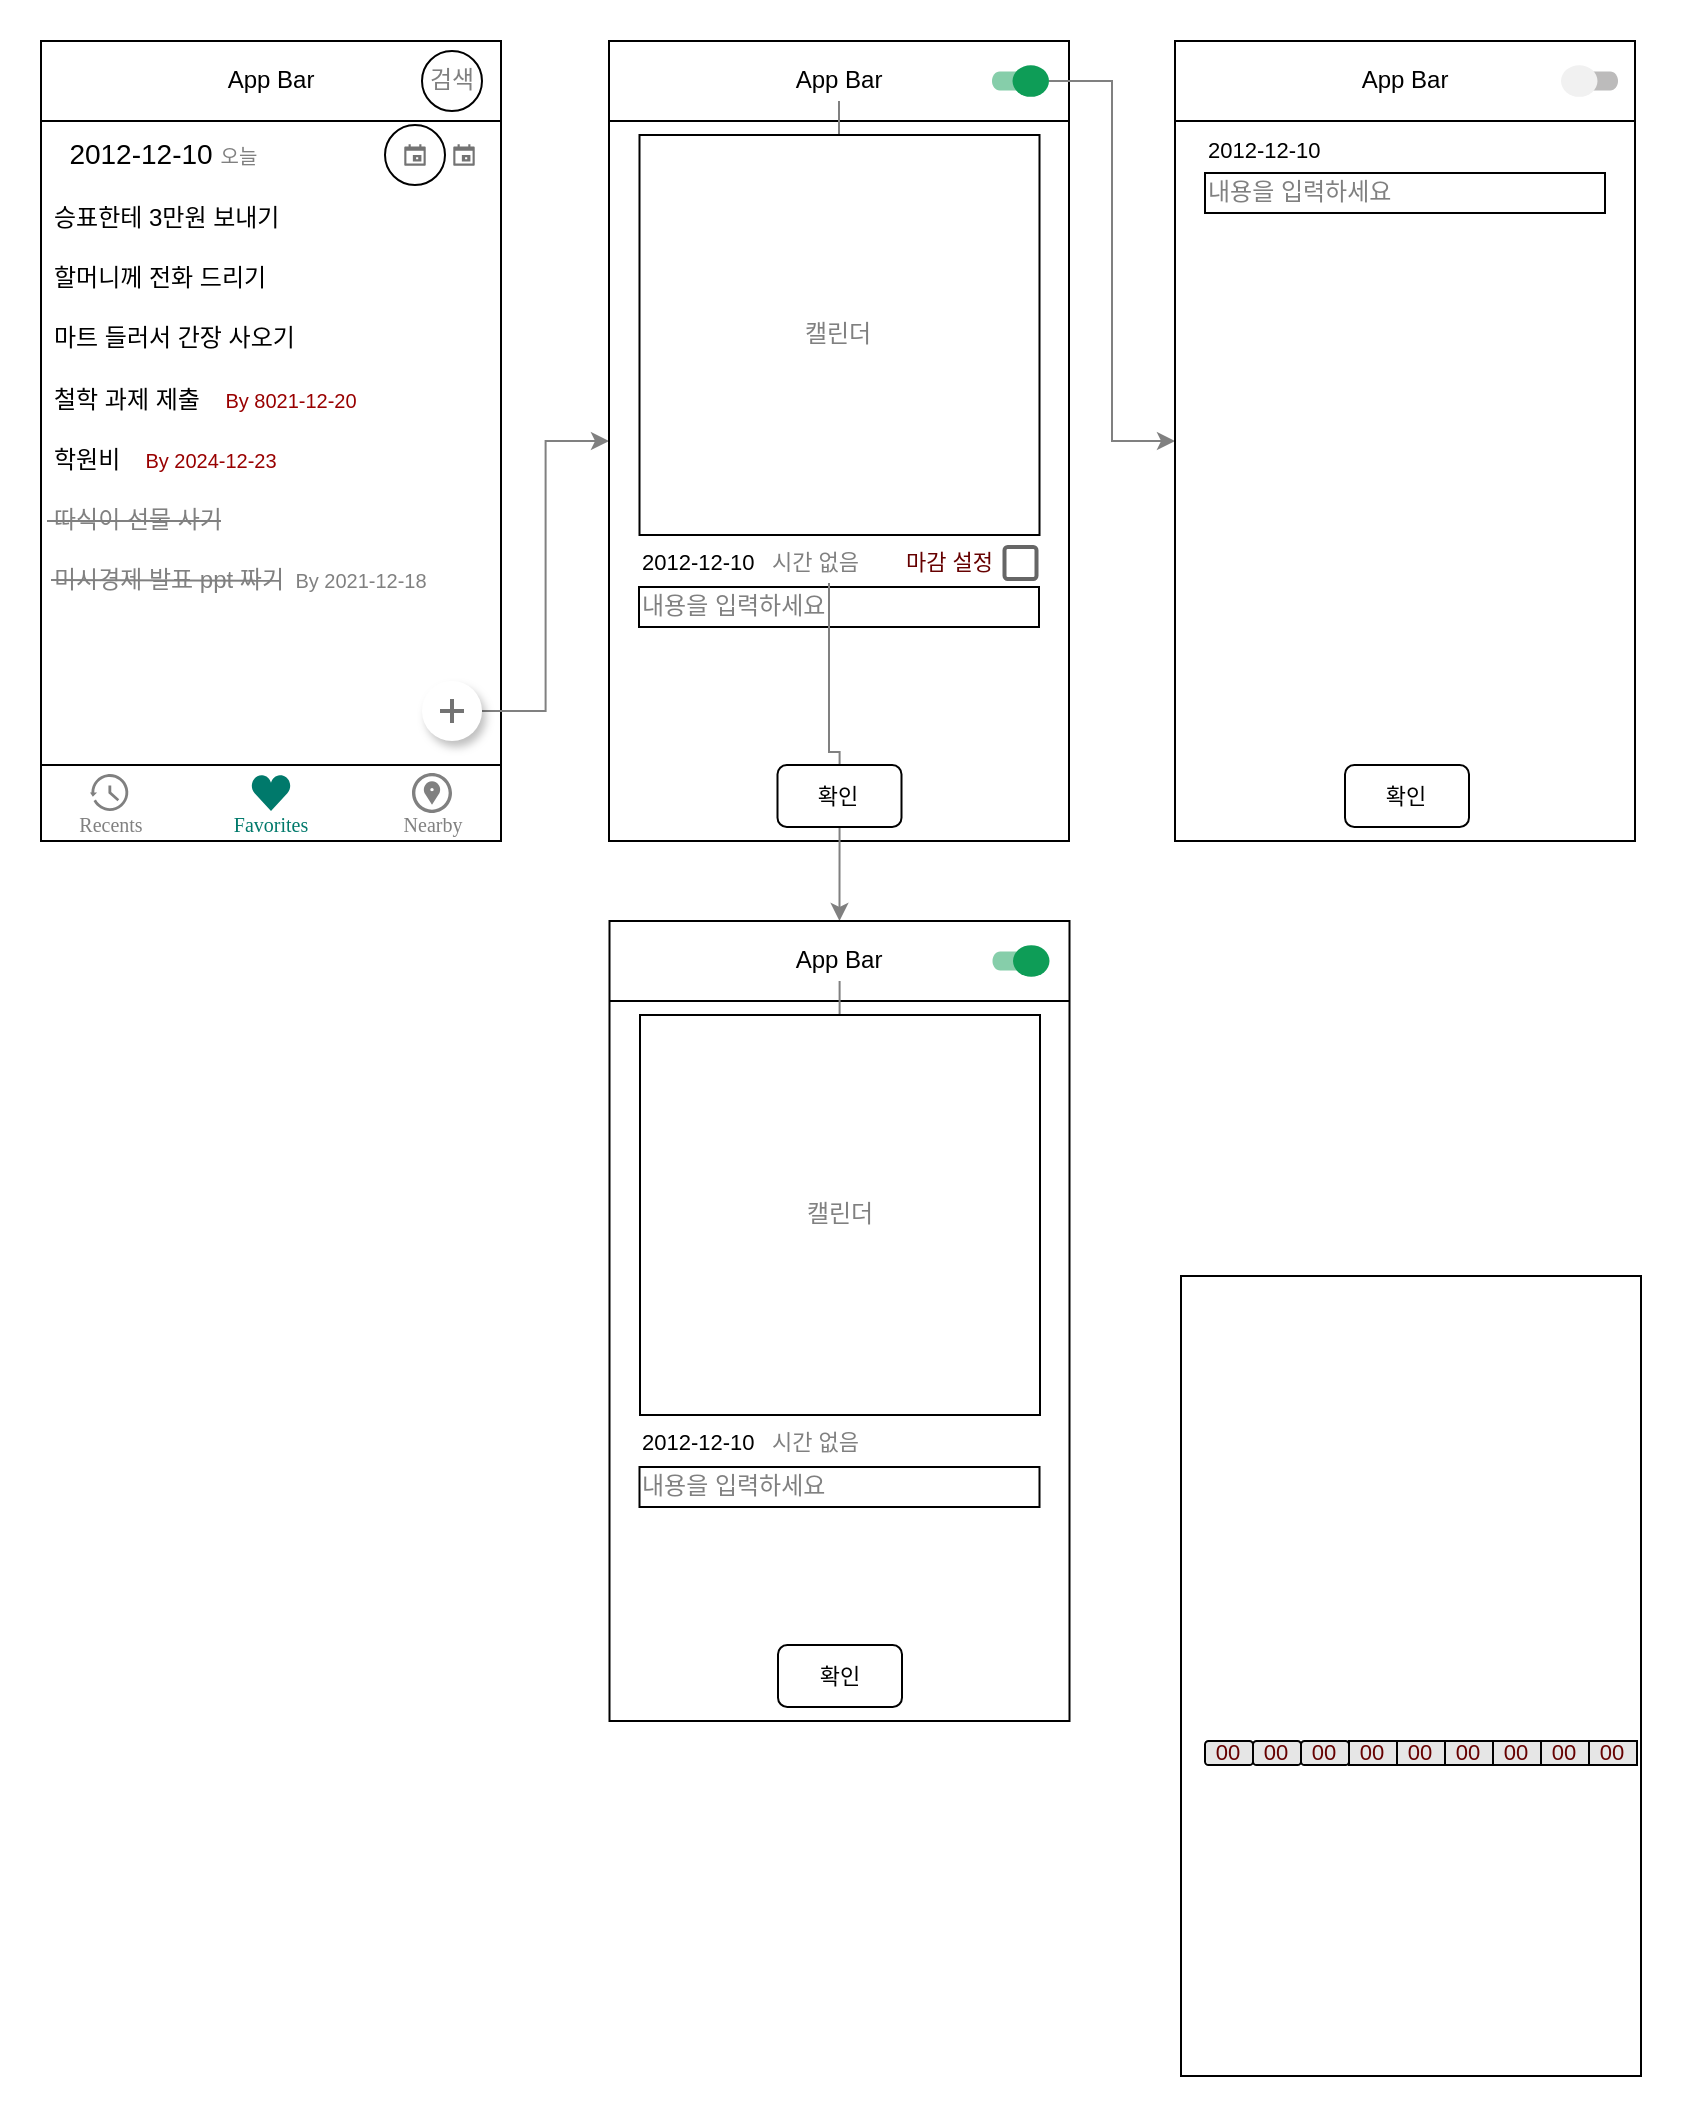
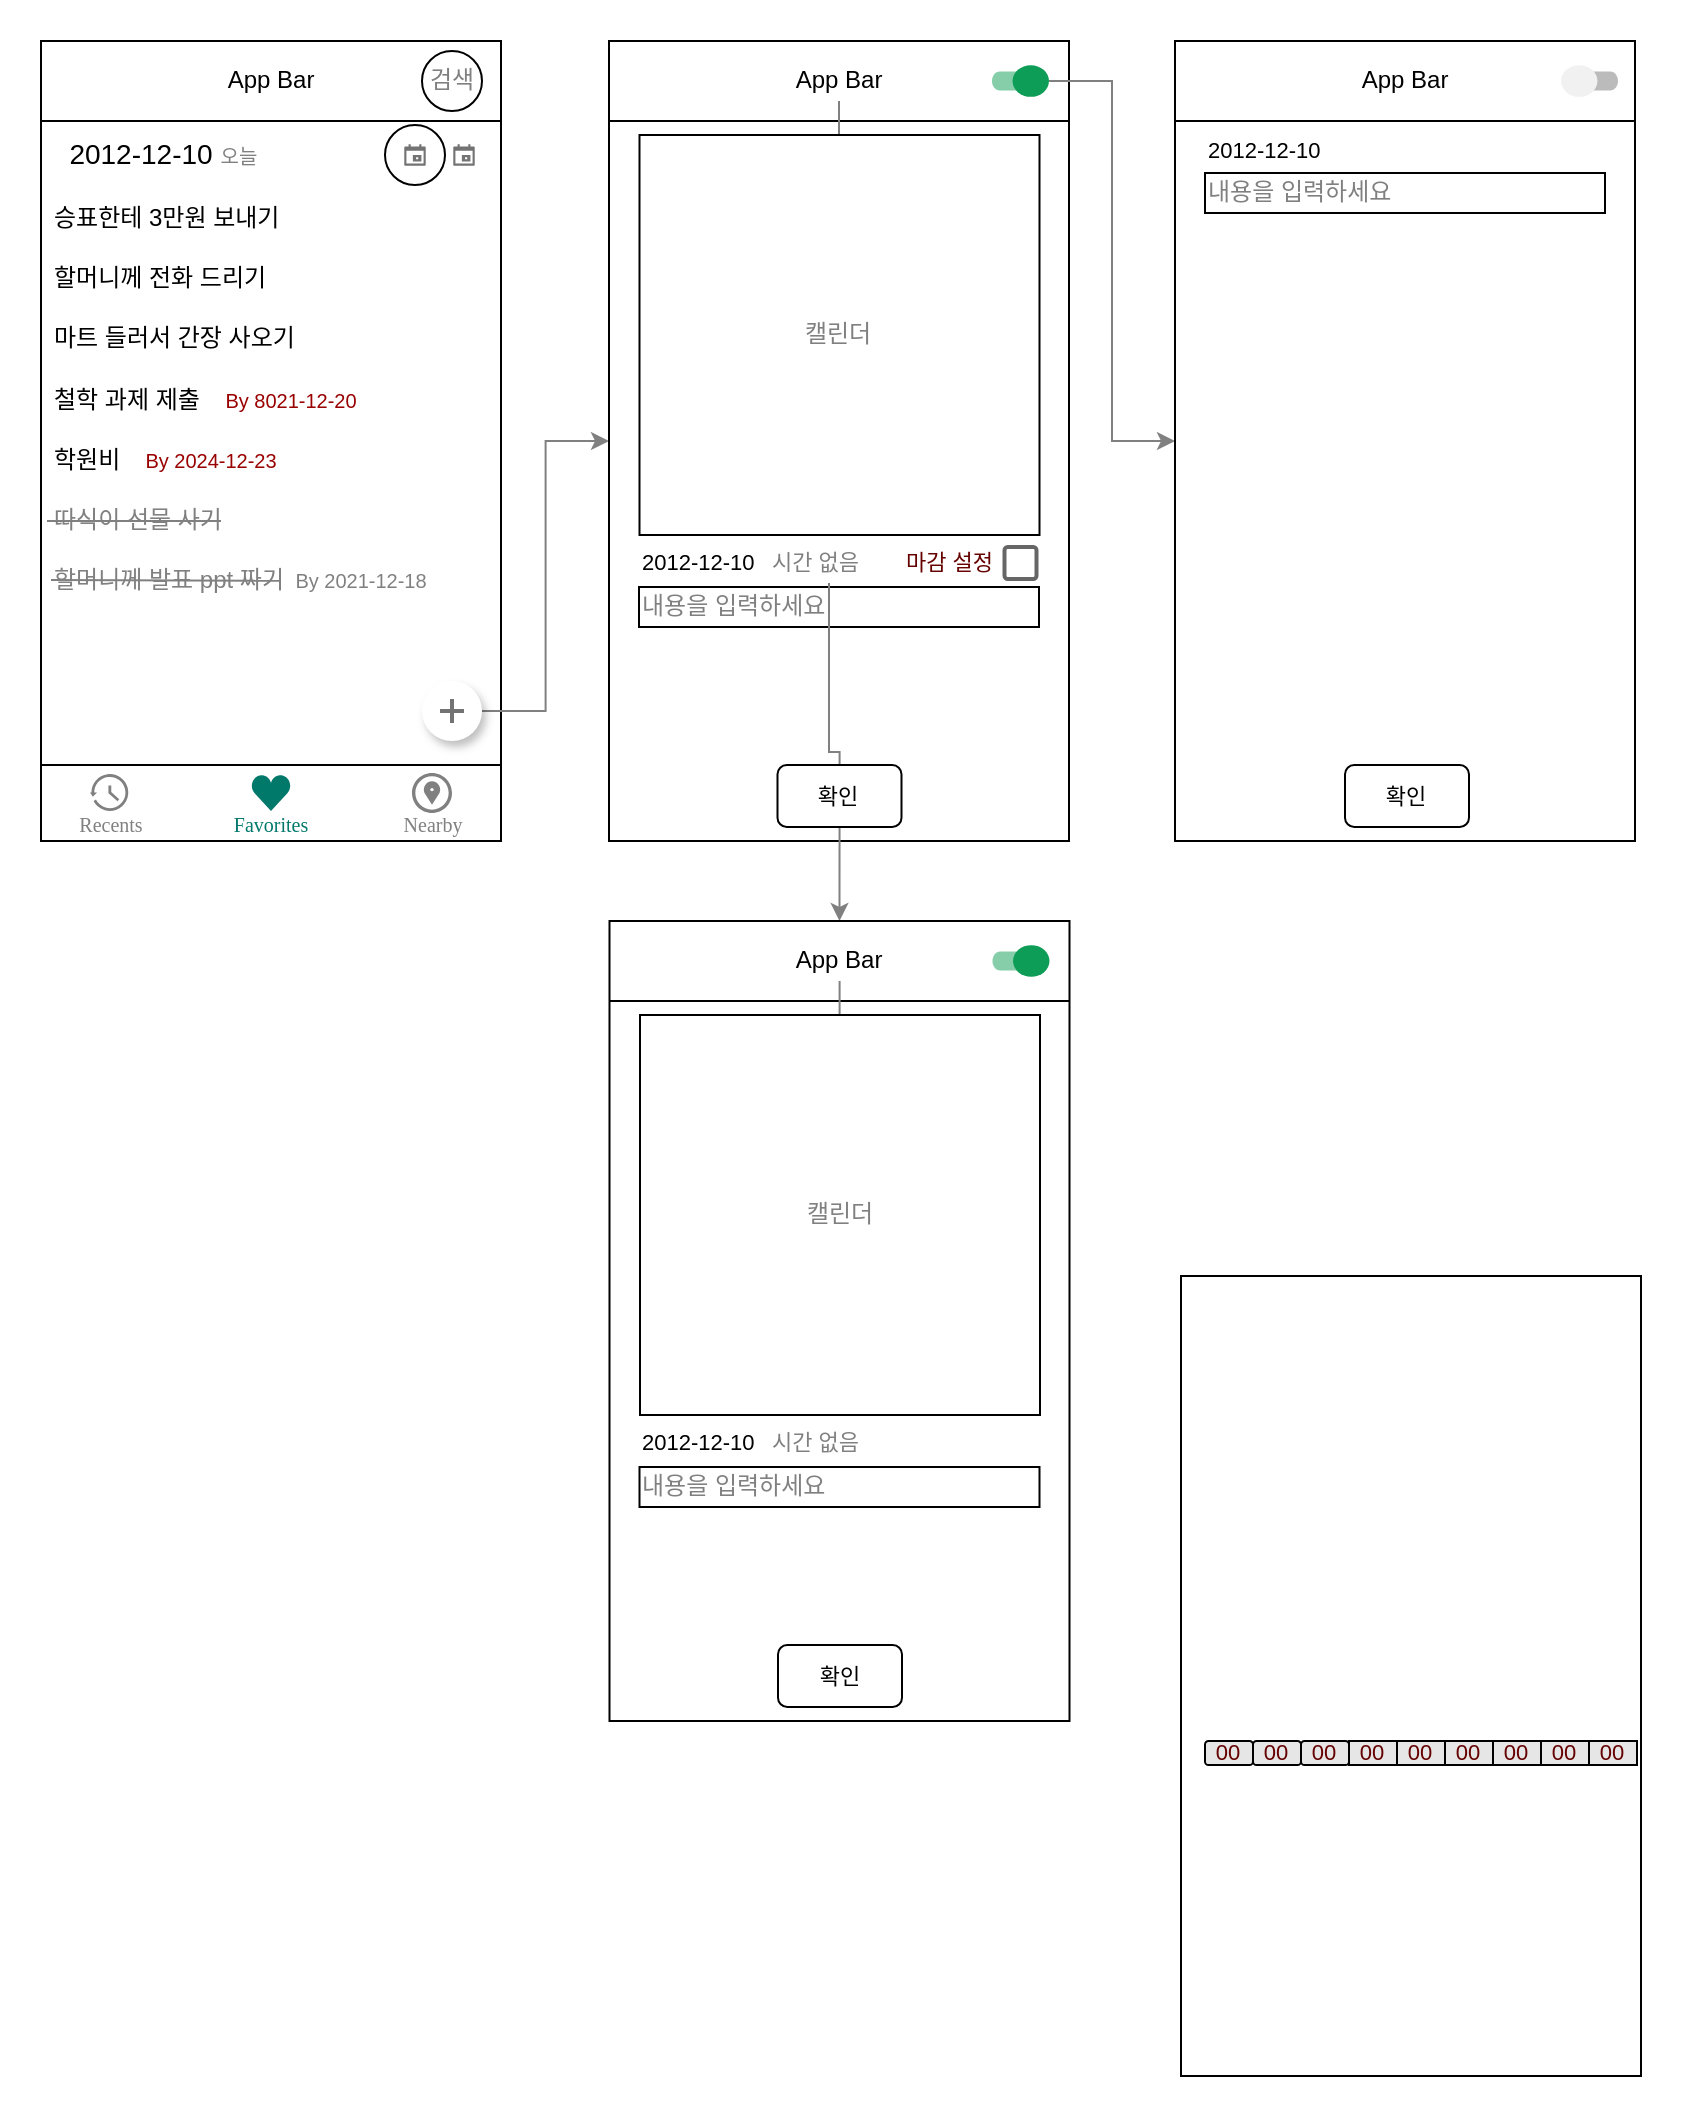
node "미시경제 발표 ppt 짜기": label "미시경제 발표 ppt 짜기" -> "할머니께 발표 ppt 짜기"
